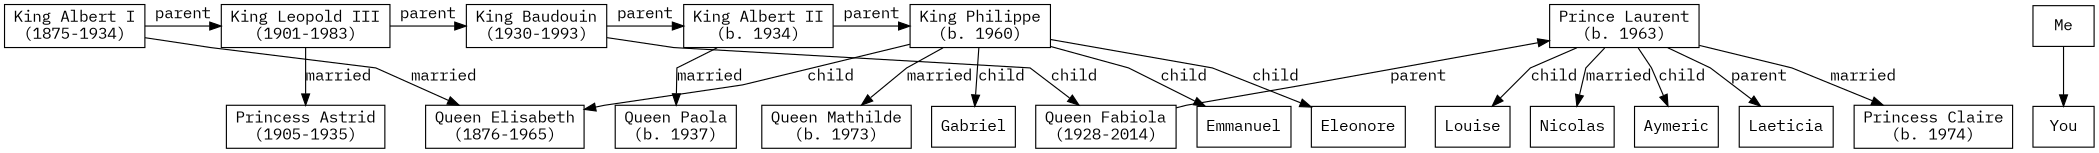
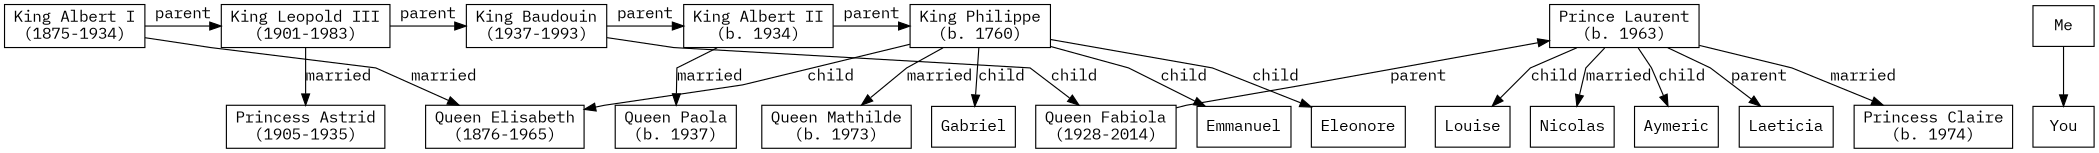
node "King Baudouin (1930-1993)": label "King Baudouin (1930-1993)" -> "King Baudouin (1937-1993)"
node "King Philippe (b. 1960)": label "King Philippe (b. 1960)" -> "King Philippe (b. 1760)"
